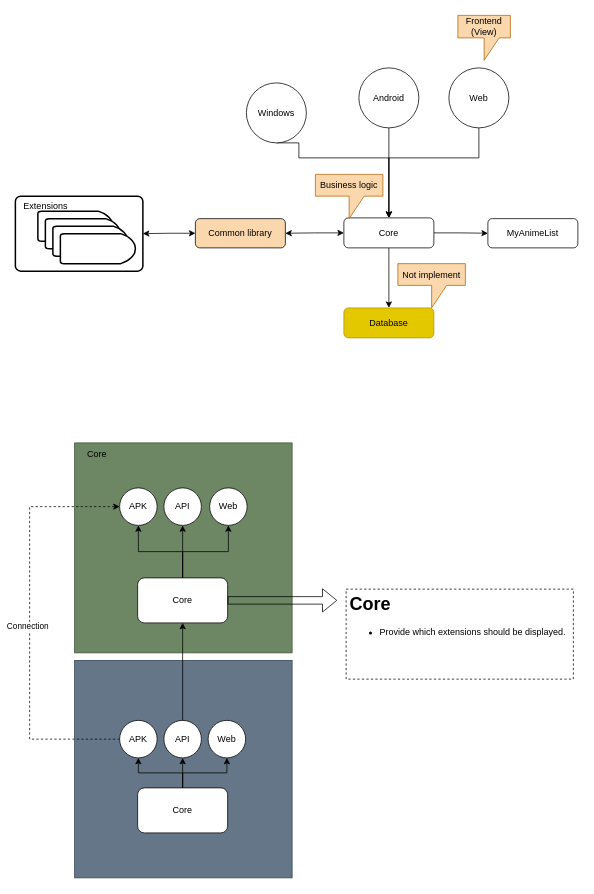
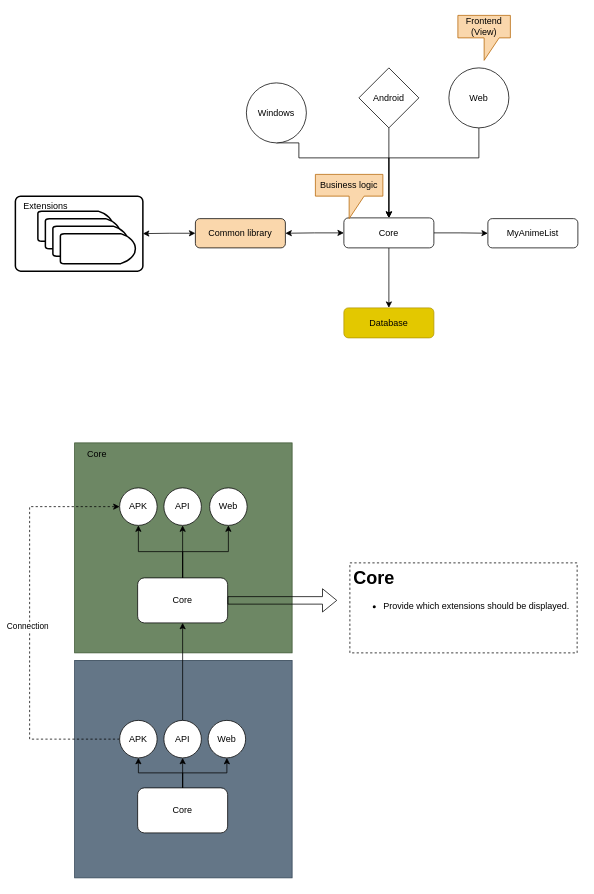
node "Android": shape ellipse -> diamond
node "Not implement": removed
node "Core Provide which extensions should be displayed.": moved (460, 634) -> (464, 608)
